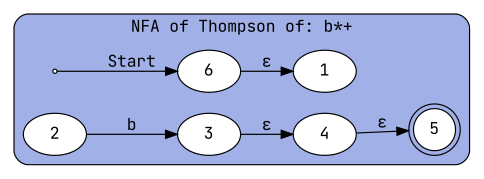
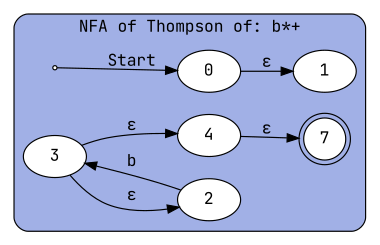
node "6": label "6" -> "0"
node "5": label "5" -> "7"
edge "3" -> "2": added, label "ε"
